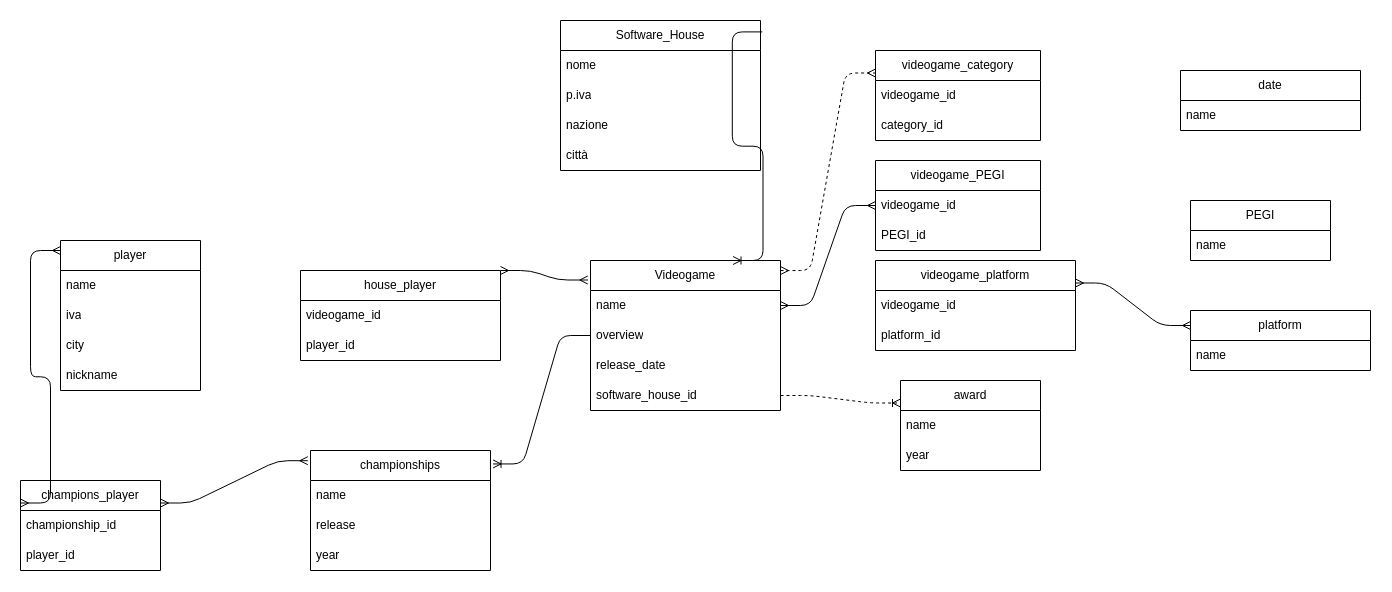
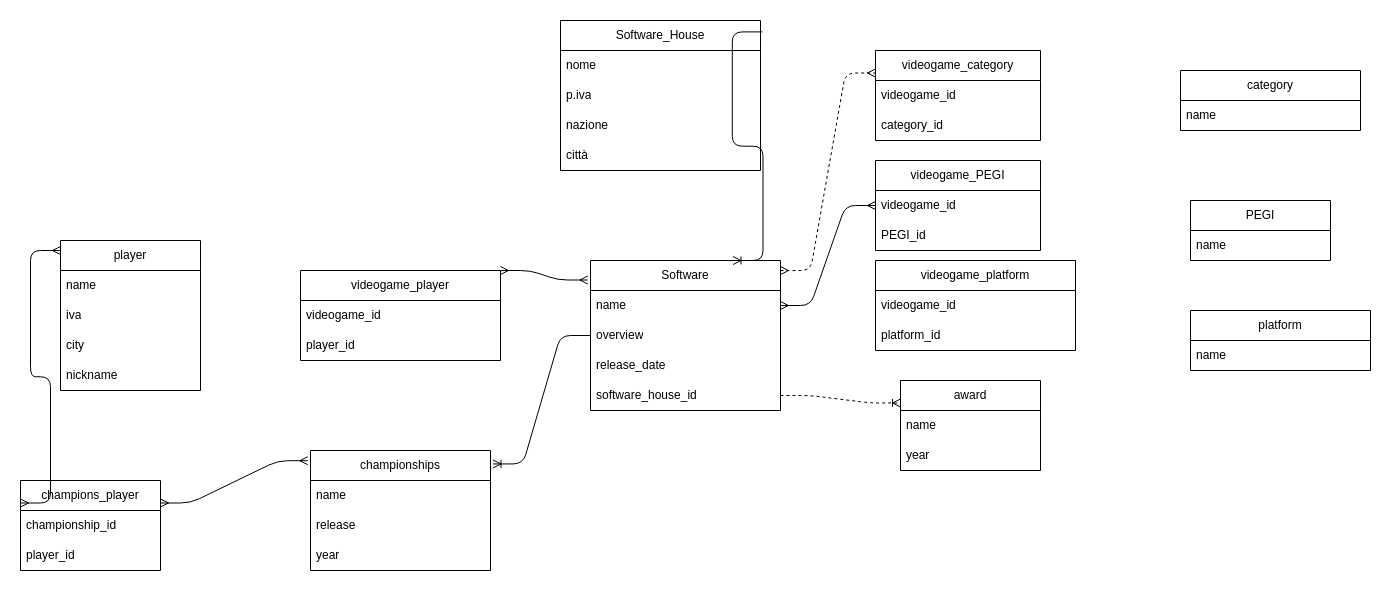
node "date": label "date" -> "category"
node "Videogame": label "Videogame" -> "Software"
node "house_player": label "house_player" -> "videogame_player"
edge "videogame_platform" -- "platform": removed
